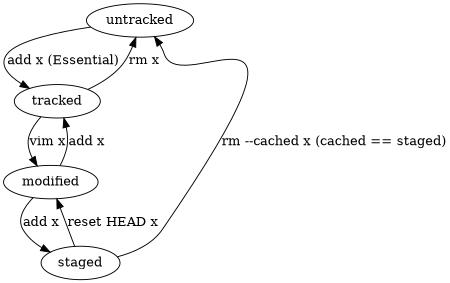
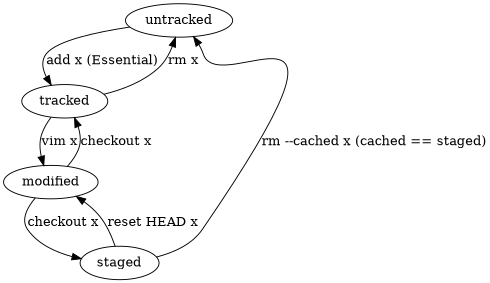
edge "modified" -> "tracked": label "add x" -> "checkout x"
edge "modified" -> "staged": label "add x" -> "checkout x"
